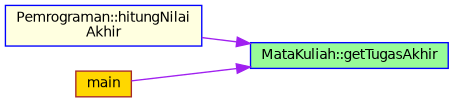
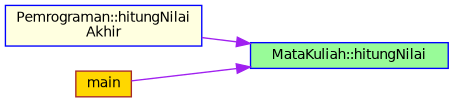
node "MataKuliah::getTugasAkhir": label "MataKuliah::getTugasAkhir" -> "MataKuliah::hitungNilai"
